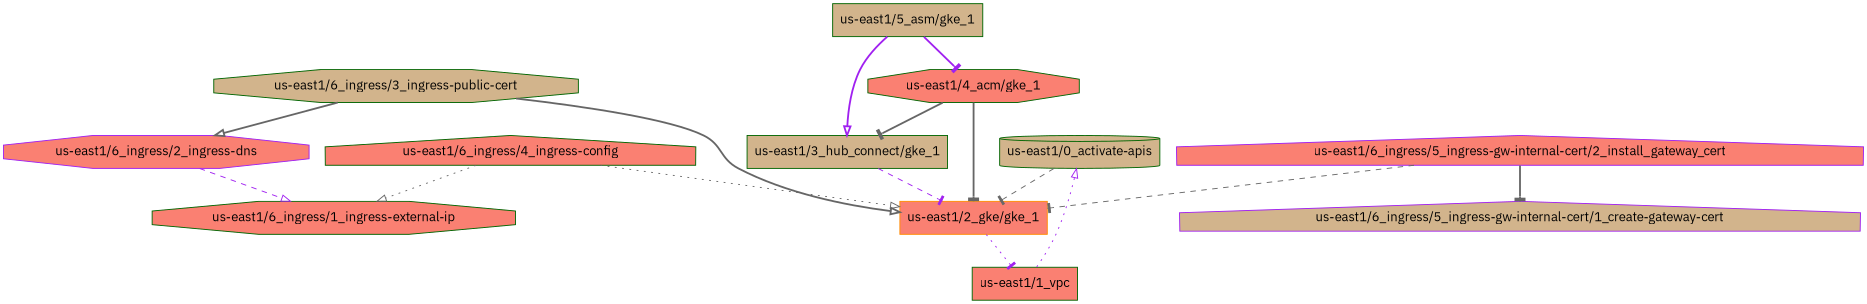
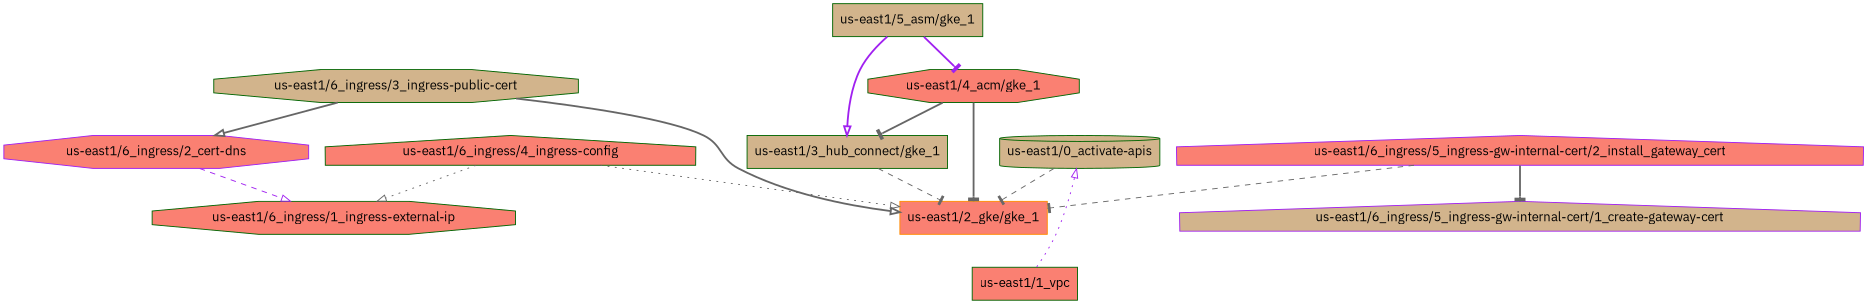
node "us-east1/6_ingress/2_ingress-dns": label "us-east1/6_ingress/2_ingress-dns" -> "us-east1/6_ingress/2_cert-dns"
edge "us-east1/3_hub_connect/gke_1" -> "us-east1/2_gke/gke_1": color purple -> gray40
edge "us-east1/2_gke/gke_1" -> "us-east1/1_vpc": removed
